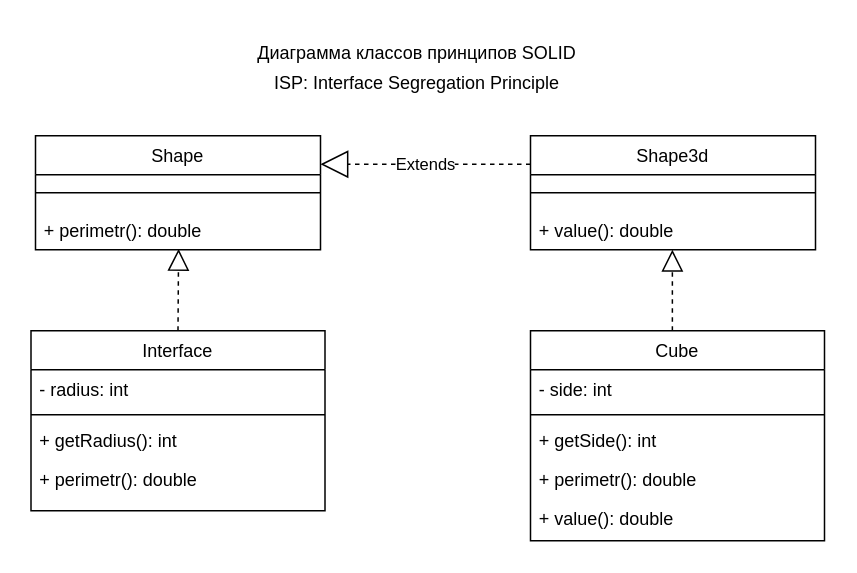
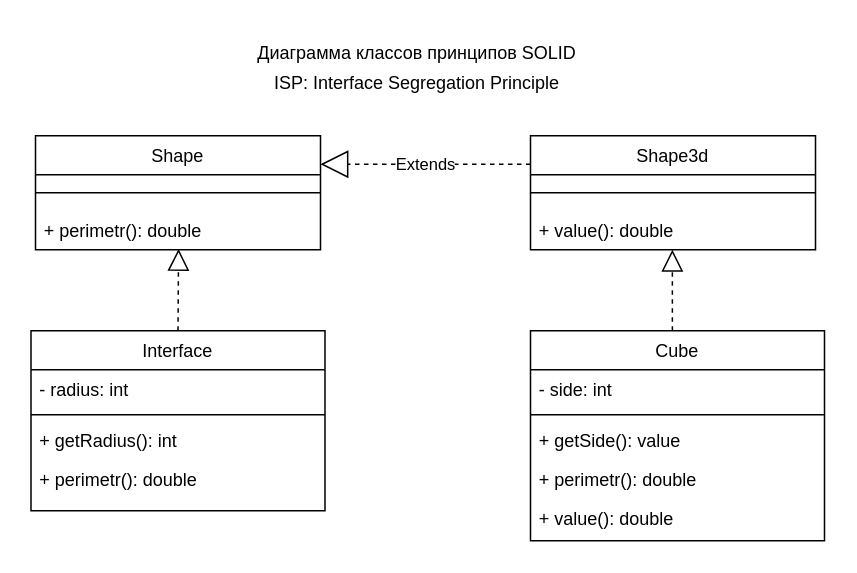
node "+ getSide(): int": label "+ getSide(): int" -> "+ getSide(): value"
